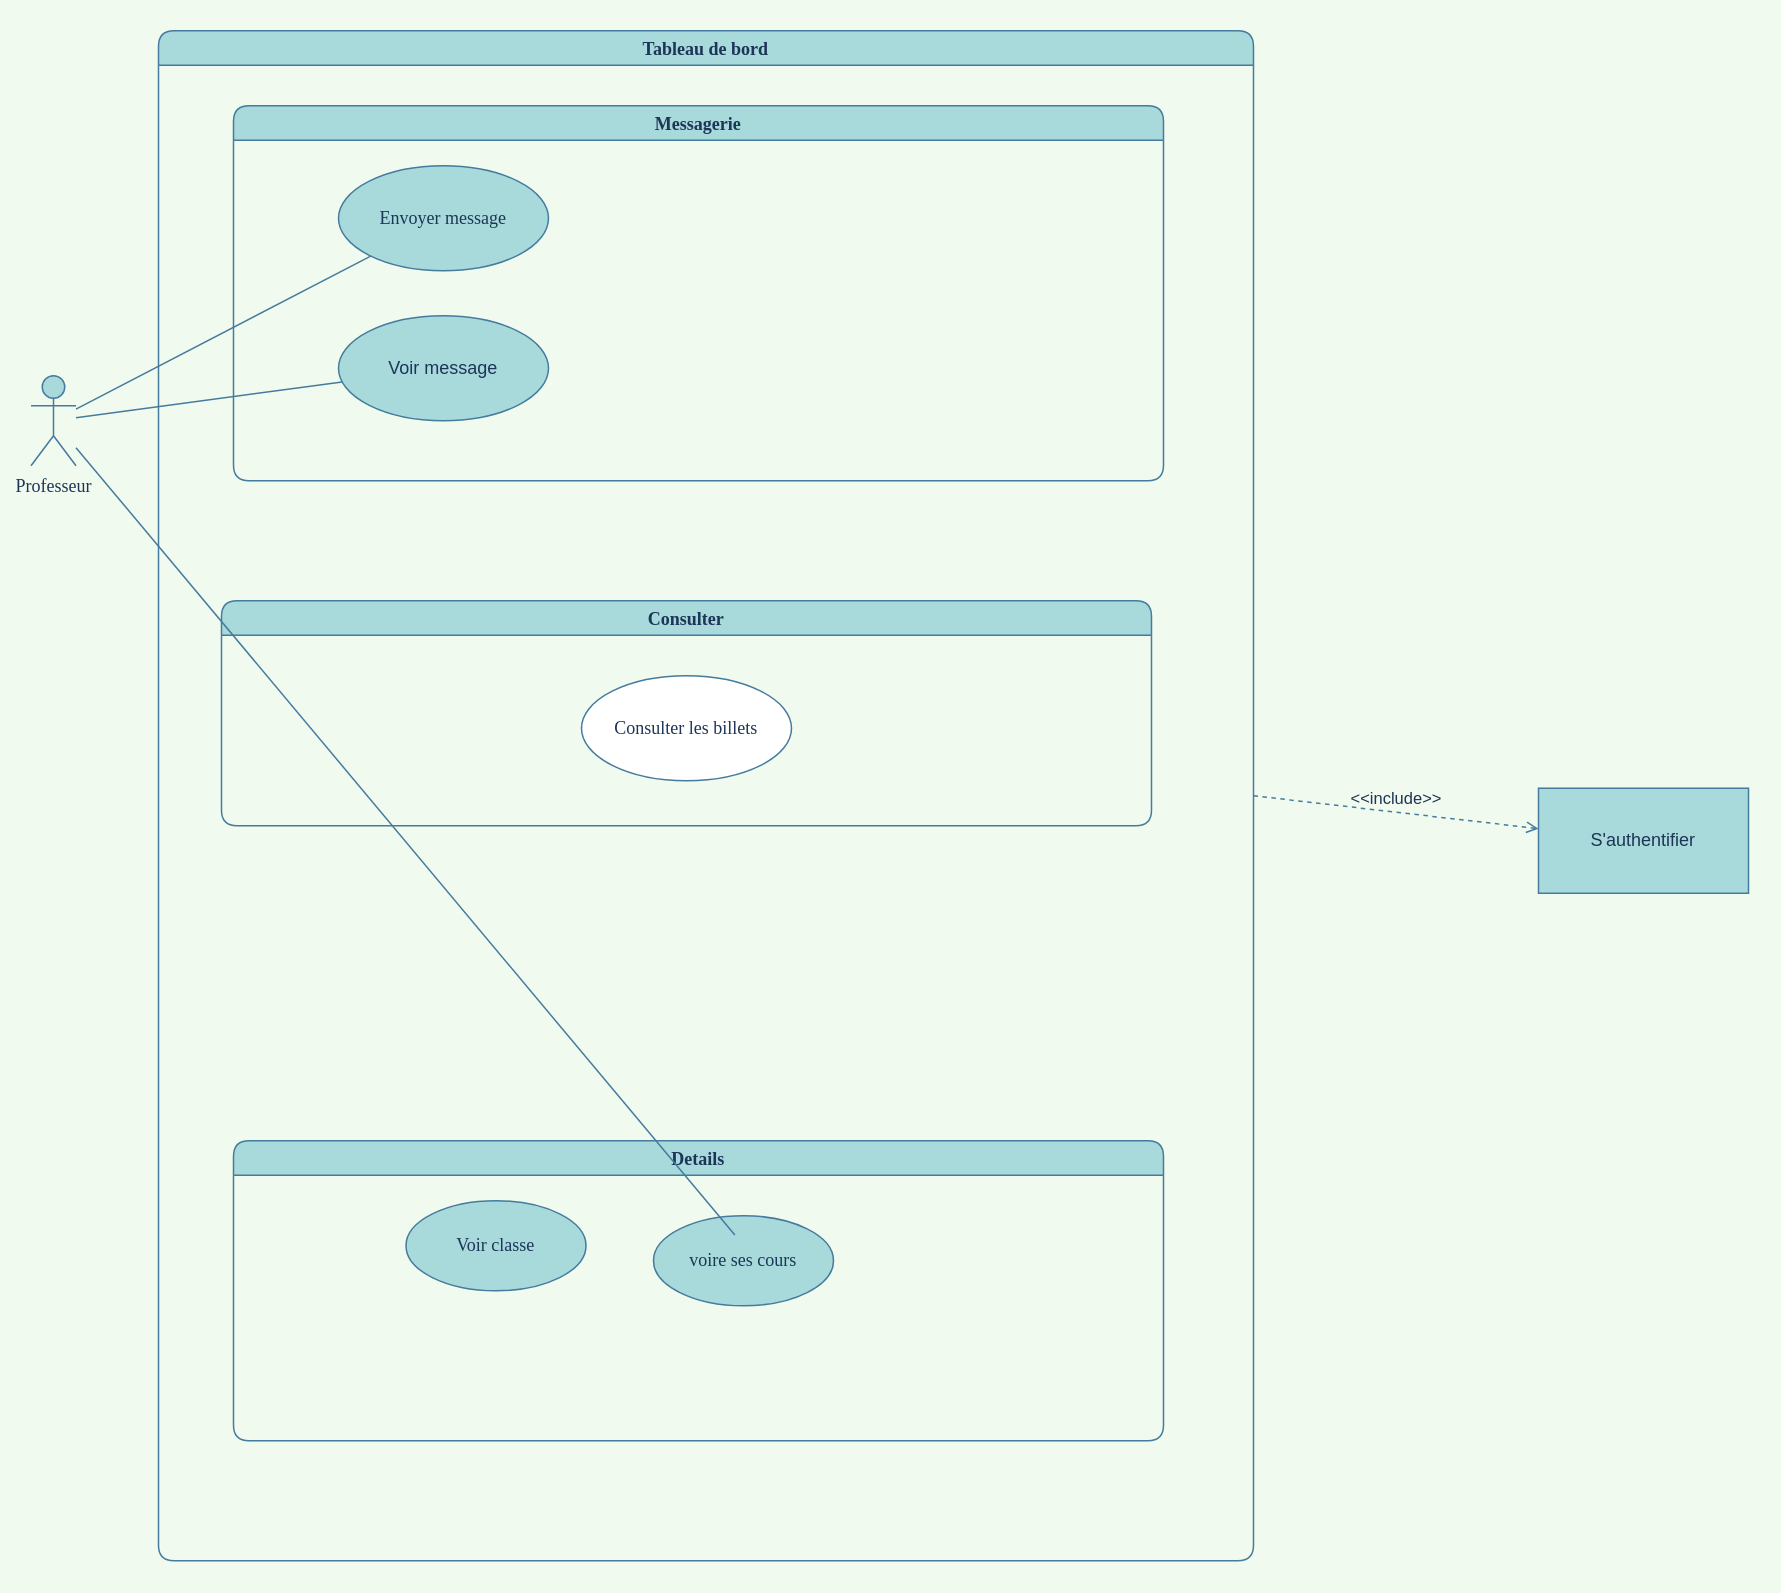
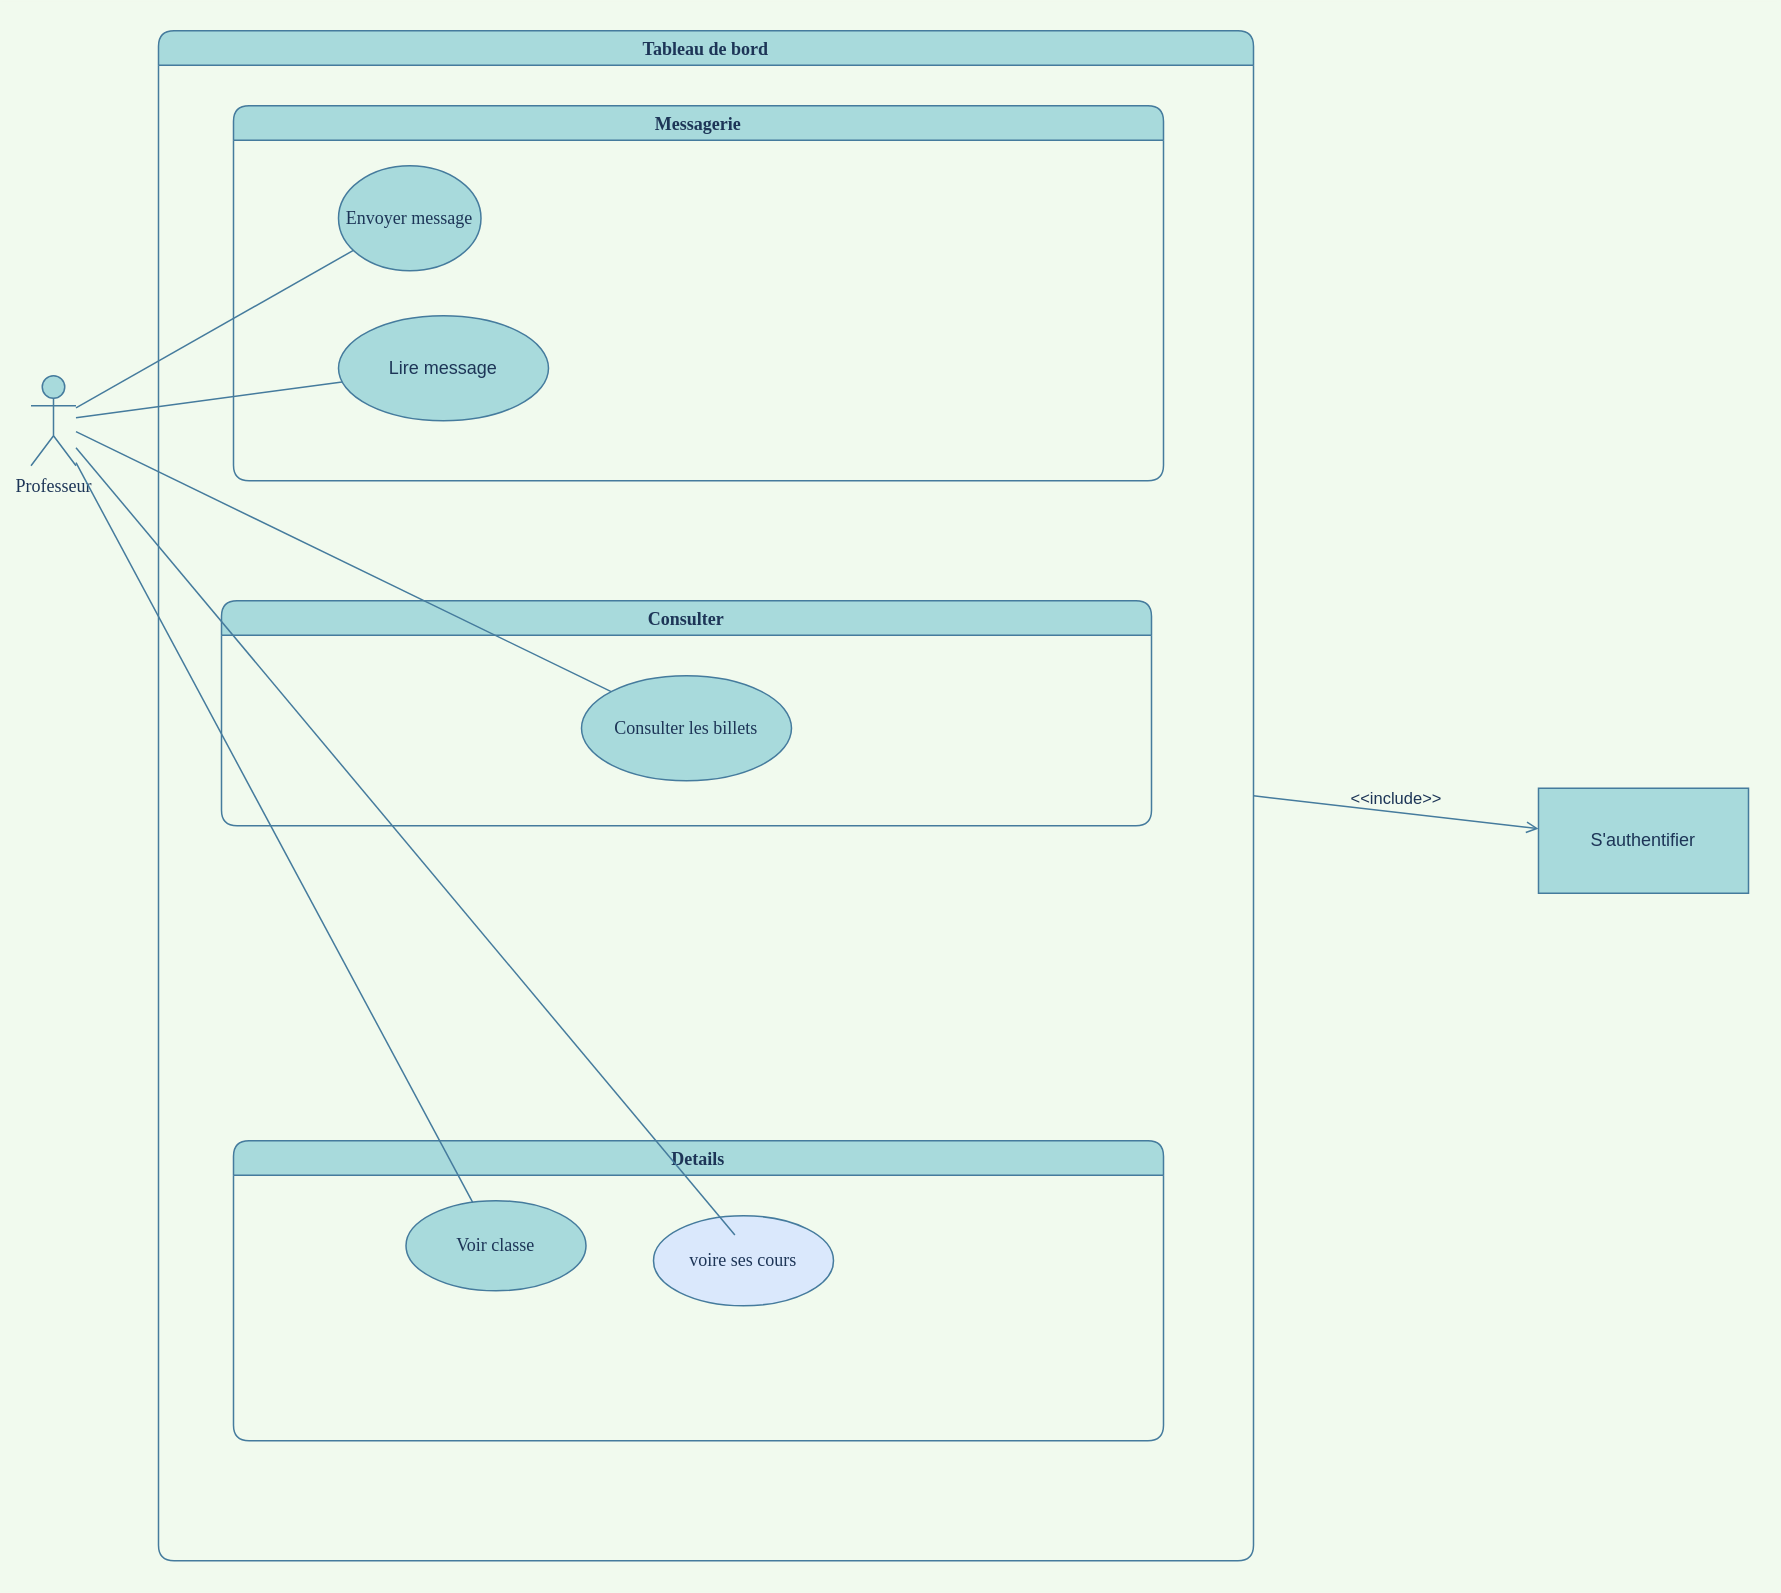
node "Envoyer message": size 210x105 -> 143x105
node "Voir message": label "Voir message" -> "Lire message"
edge "Professeur" -- "Consulter les billets": added
node "Consulter les billets": fillcolor #ffffff -> #a8dadc
edge "Tableau de bord" -> "S'authentifier": style dashed -> solid
edge "Professeur" -- "Voir classe": added
node "voire ses cours": fillcolor #a8dadc -> #dae8fc
